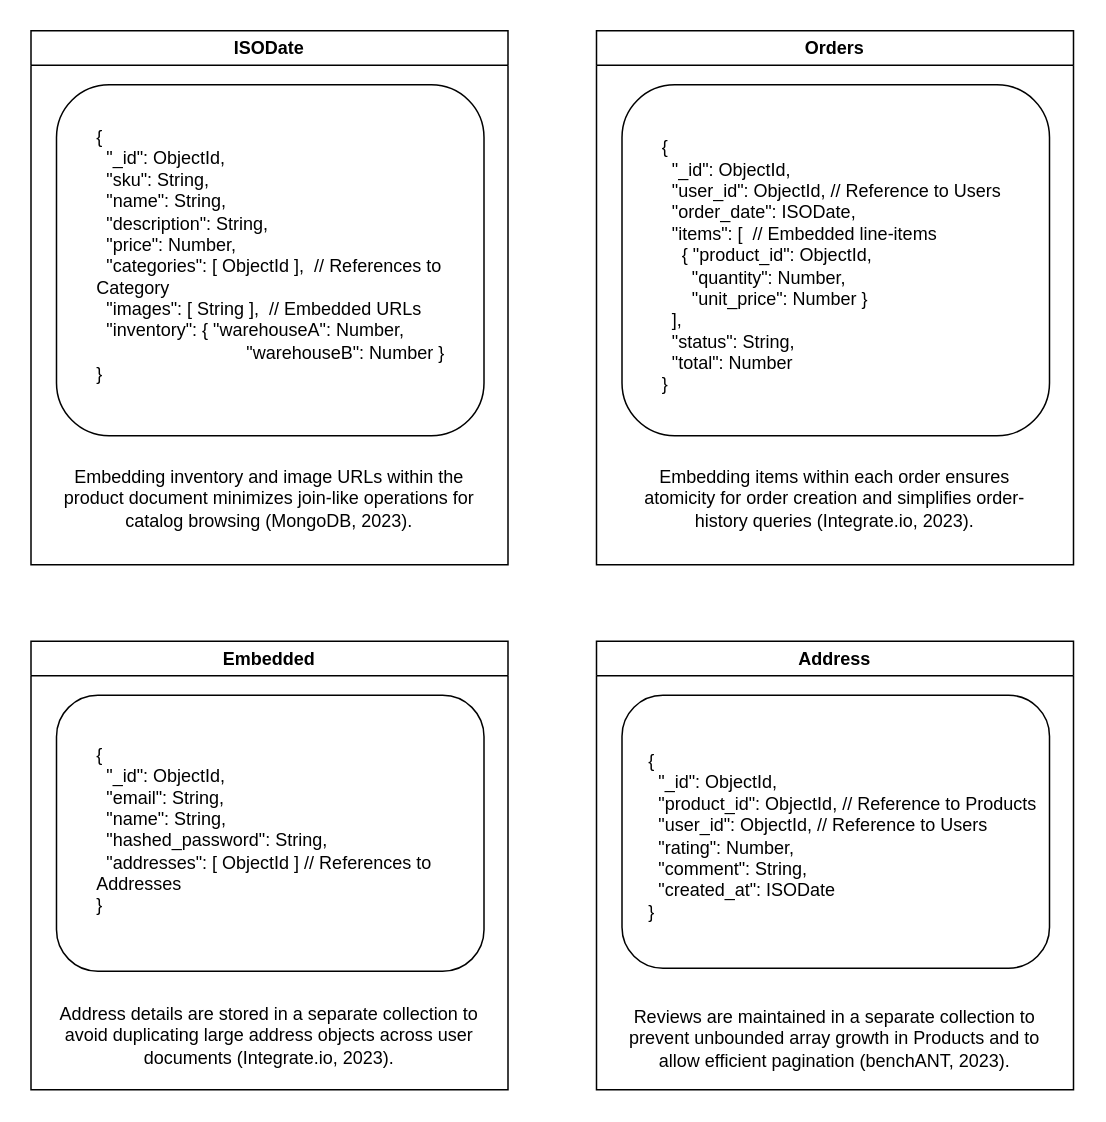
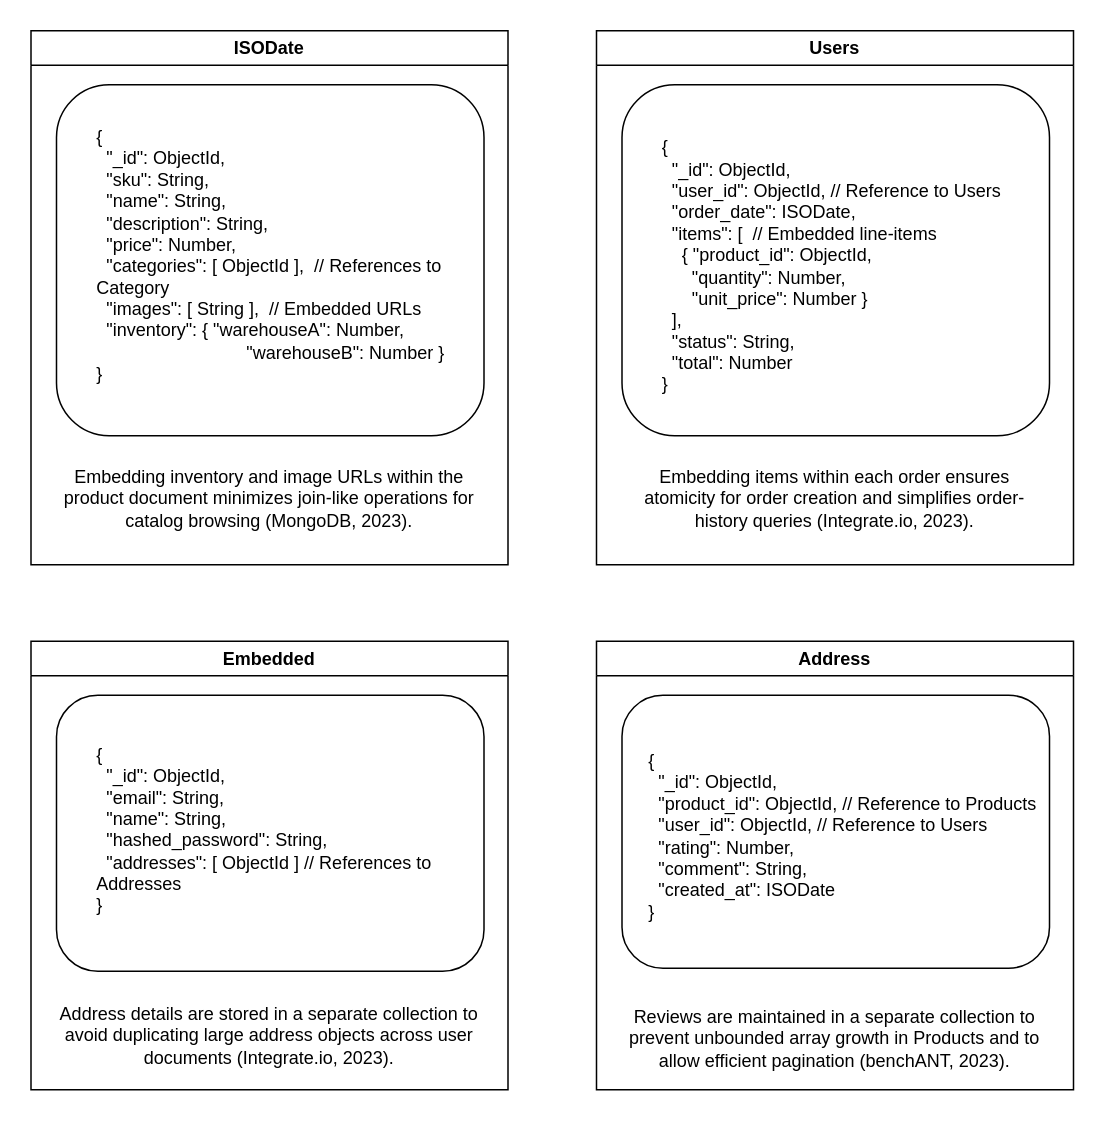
node "Orders": label "Orders" -> "Users"
